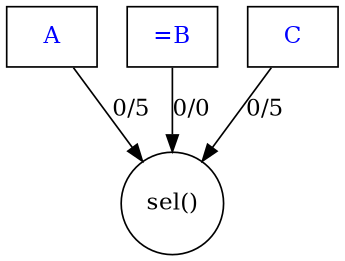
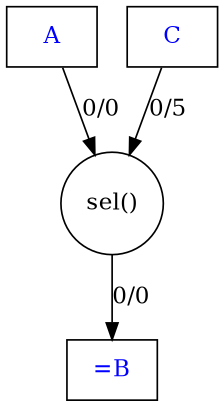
edge "=B" -> "sel()": reversed
edge "A" -> "sel()": label "0/5" -> "0/0"
